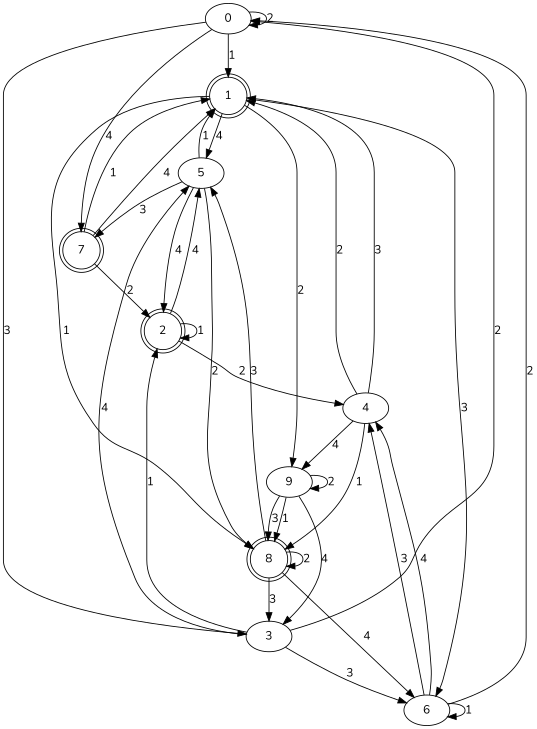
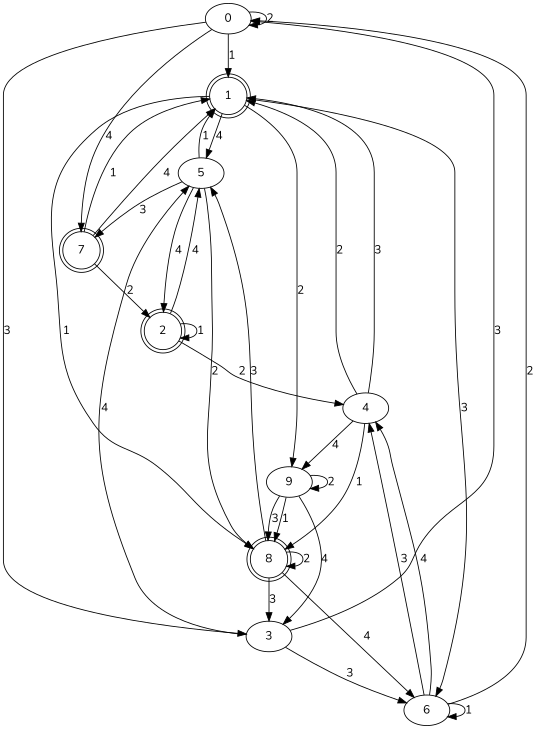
edge "3" -> "0": label "2" -> "3"
edge "3" -> "2": removed, label "1"
